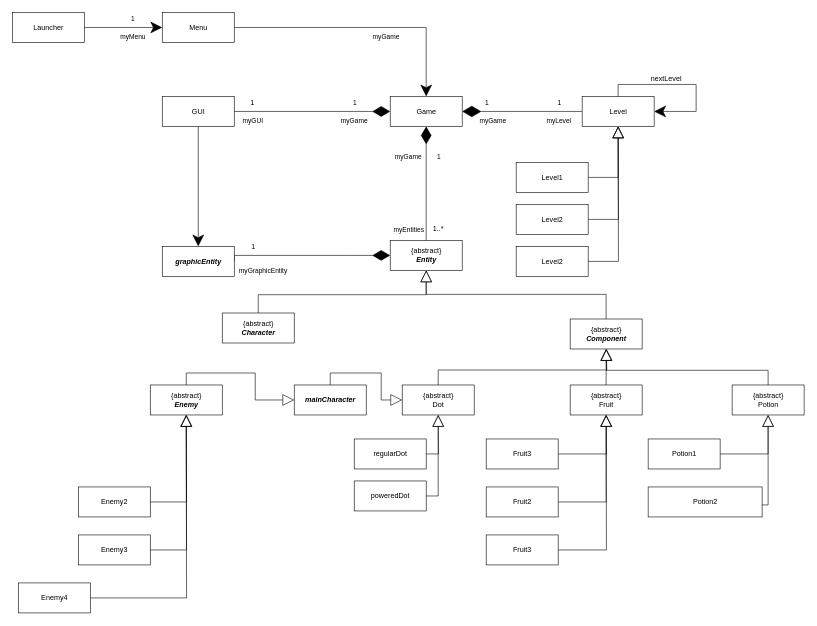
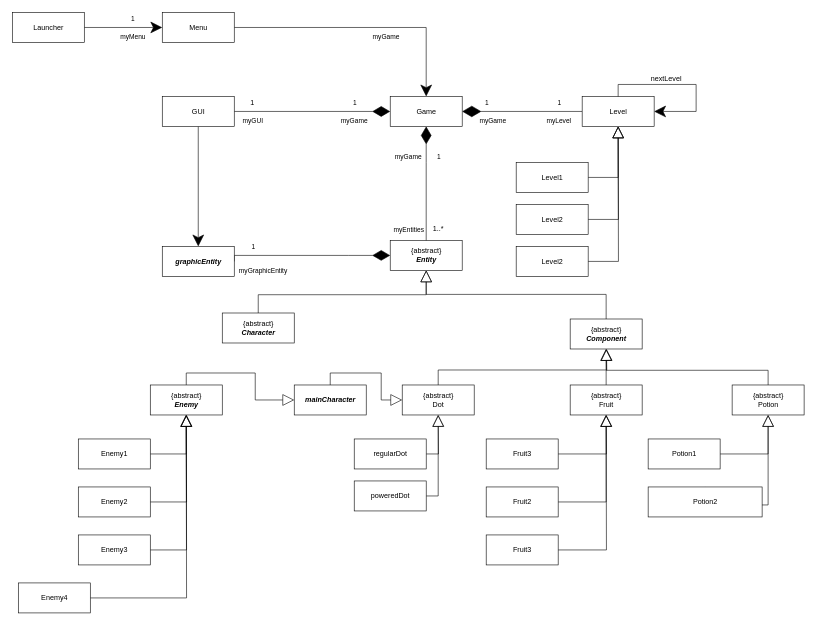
node "Enemy1": added
edge "Enemy1" -> "{abstract} Enemy": added
